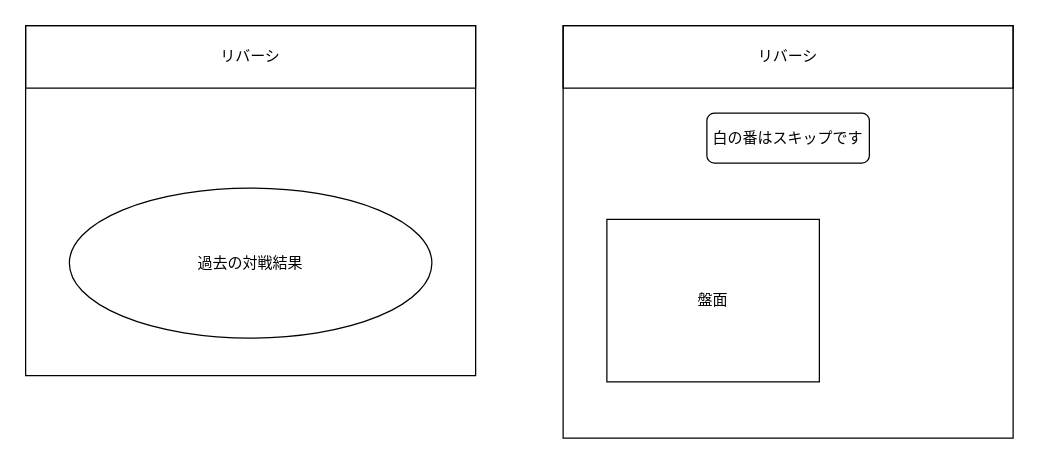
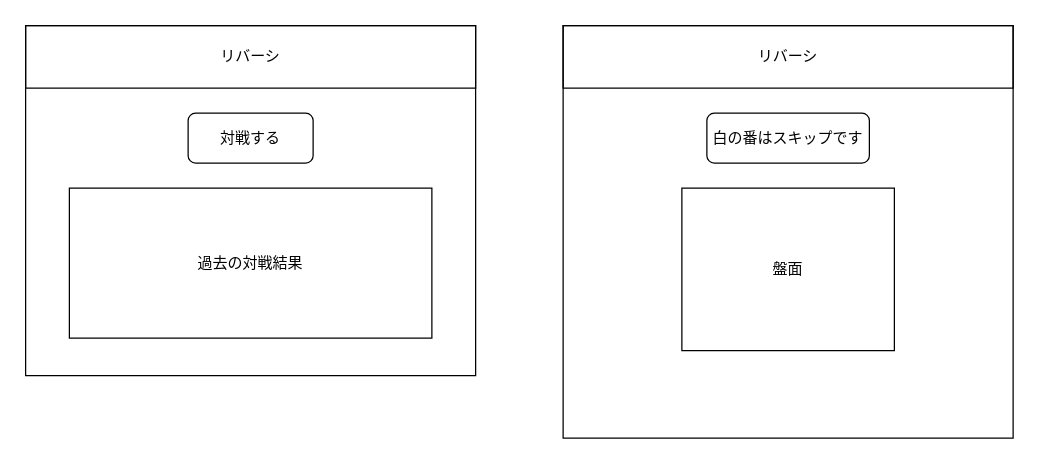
node "対戦する": added
node "過去の対戦結果": shape ellipse -> rectangle
node "盤面": moved (713, 301) -> (788, 269)
